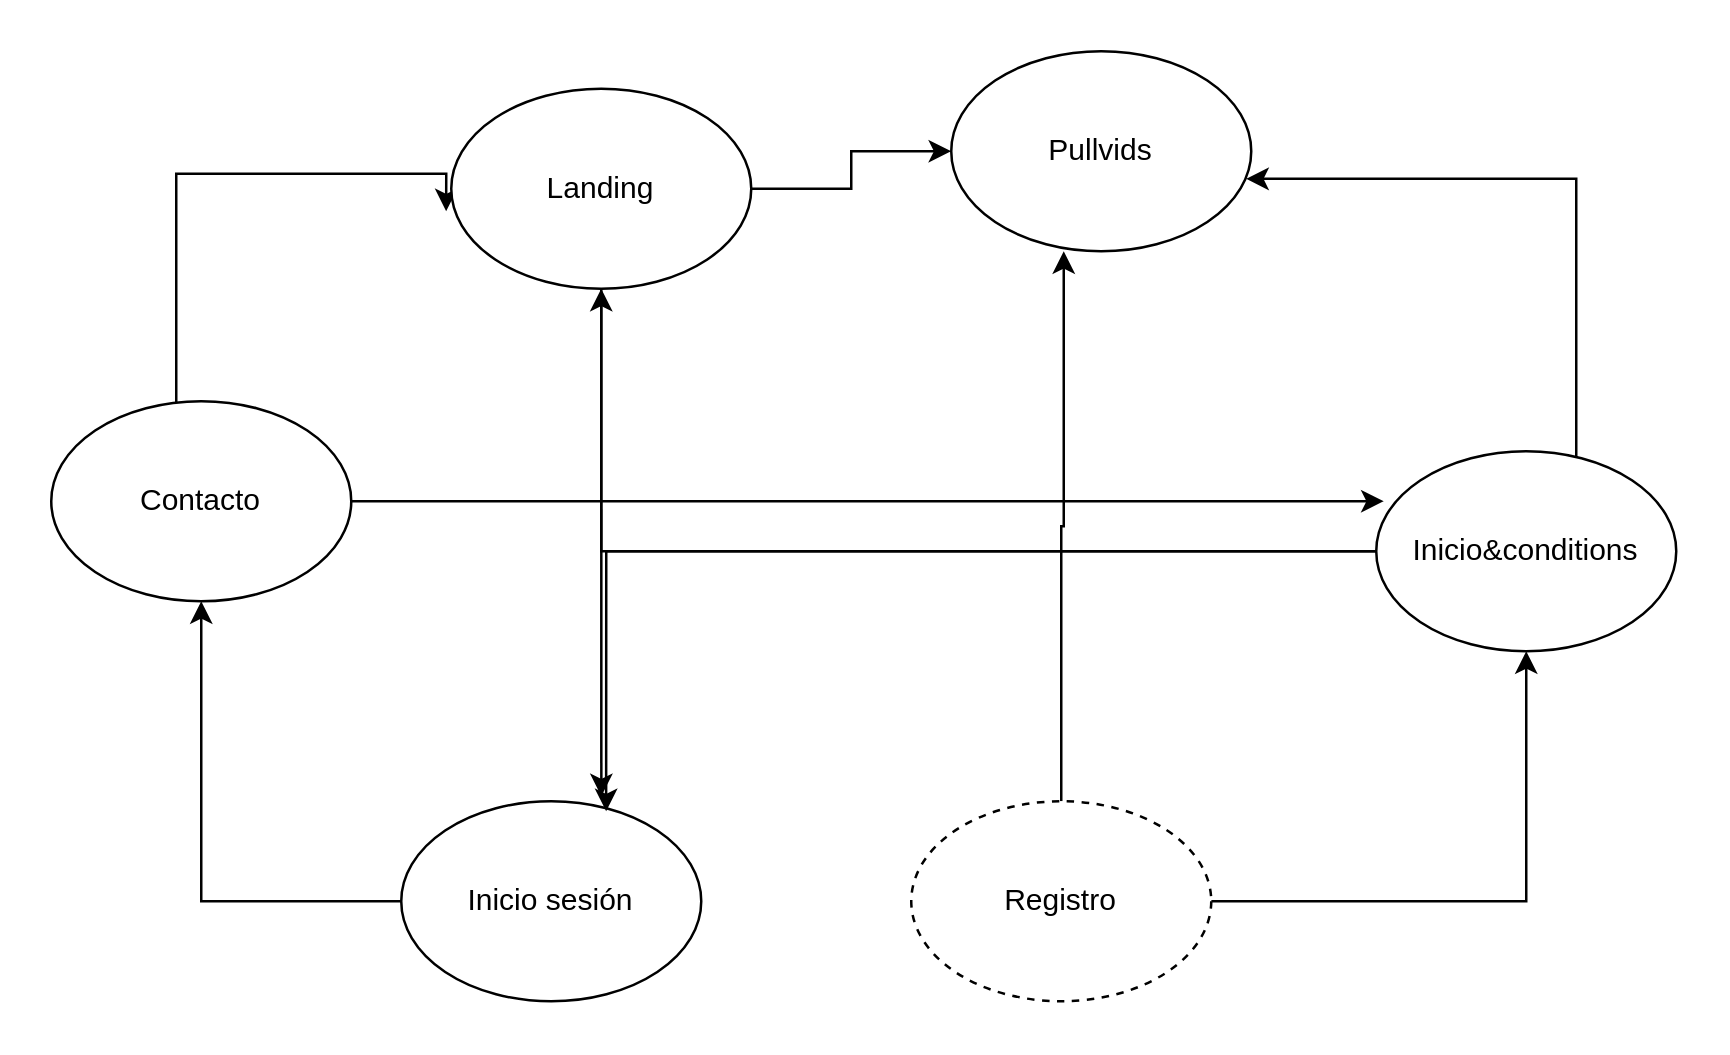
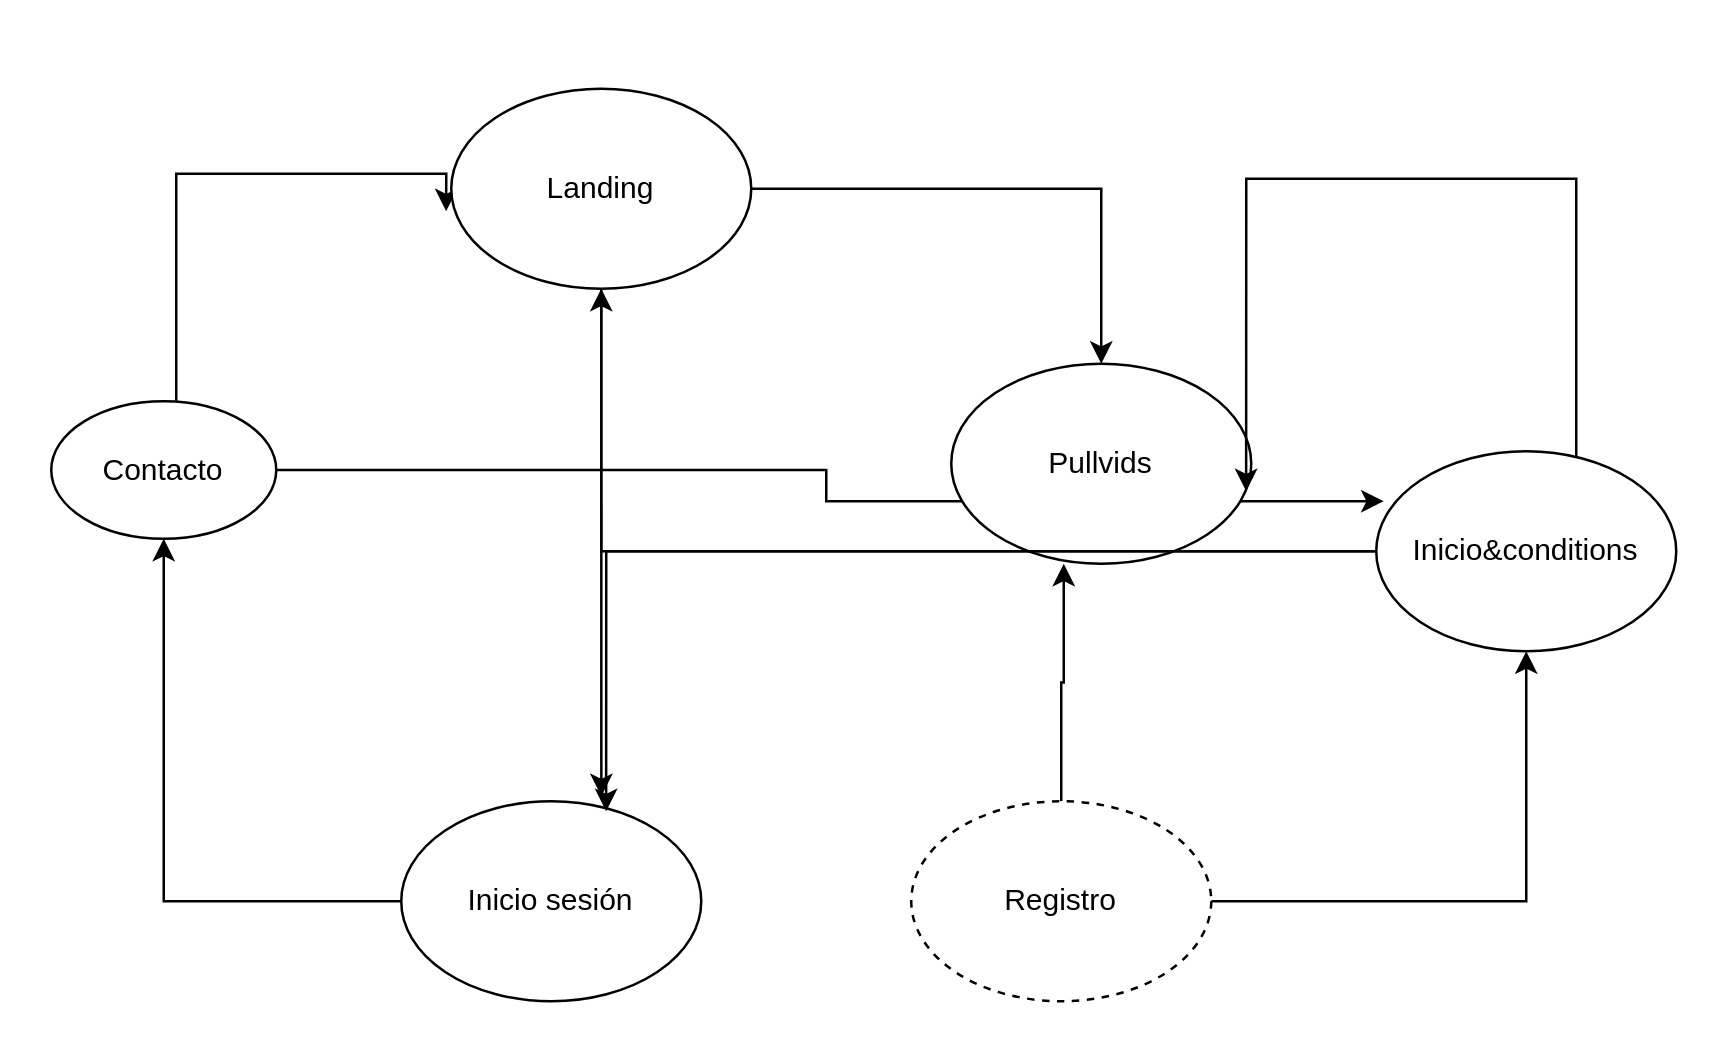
node "Pullvids": moved (1101, 151) -> (1101, 464)
node "Contacto": size 300x200 -> 225x138
